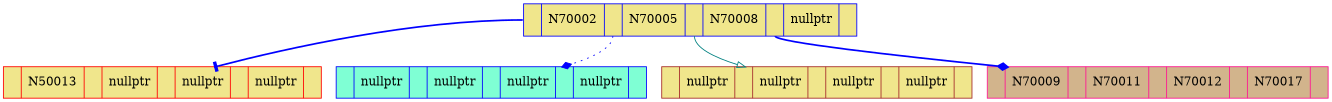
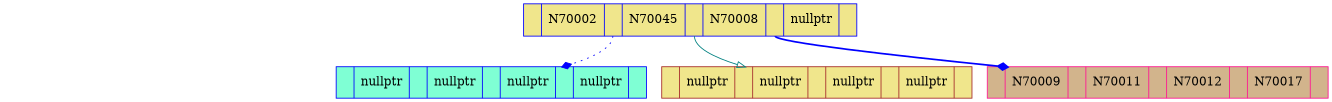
node "N70002": text "N70005" -> "N70045"
node "N50013": removed
